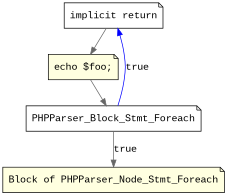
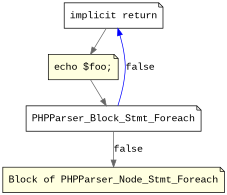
edge "PHPParser_Block_Stmt_Foreach" -> "implicit return": label "true" -> "false"
edge "PHPParser_Block_Stmt_Foreach" -> "Block of PHPParser_Node_Stmt_Foreach": label "true" -> "false"
